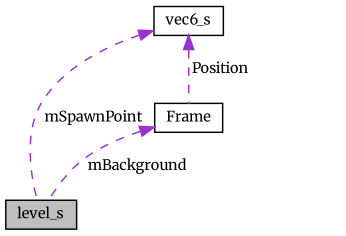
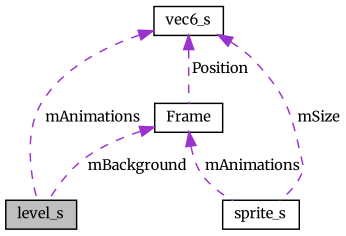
edge "level_s" -> "vec6_s": label " mSpawnPoint" -> " mAnimations"
node "sprite_s": added
